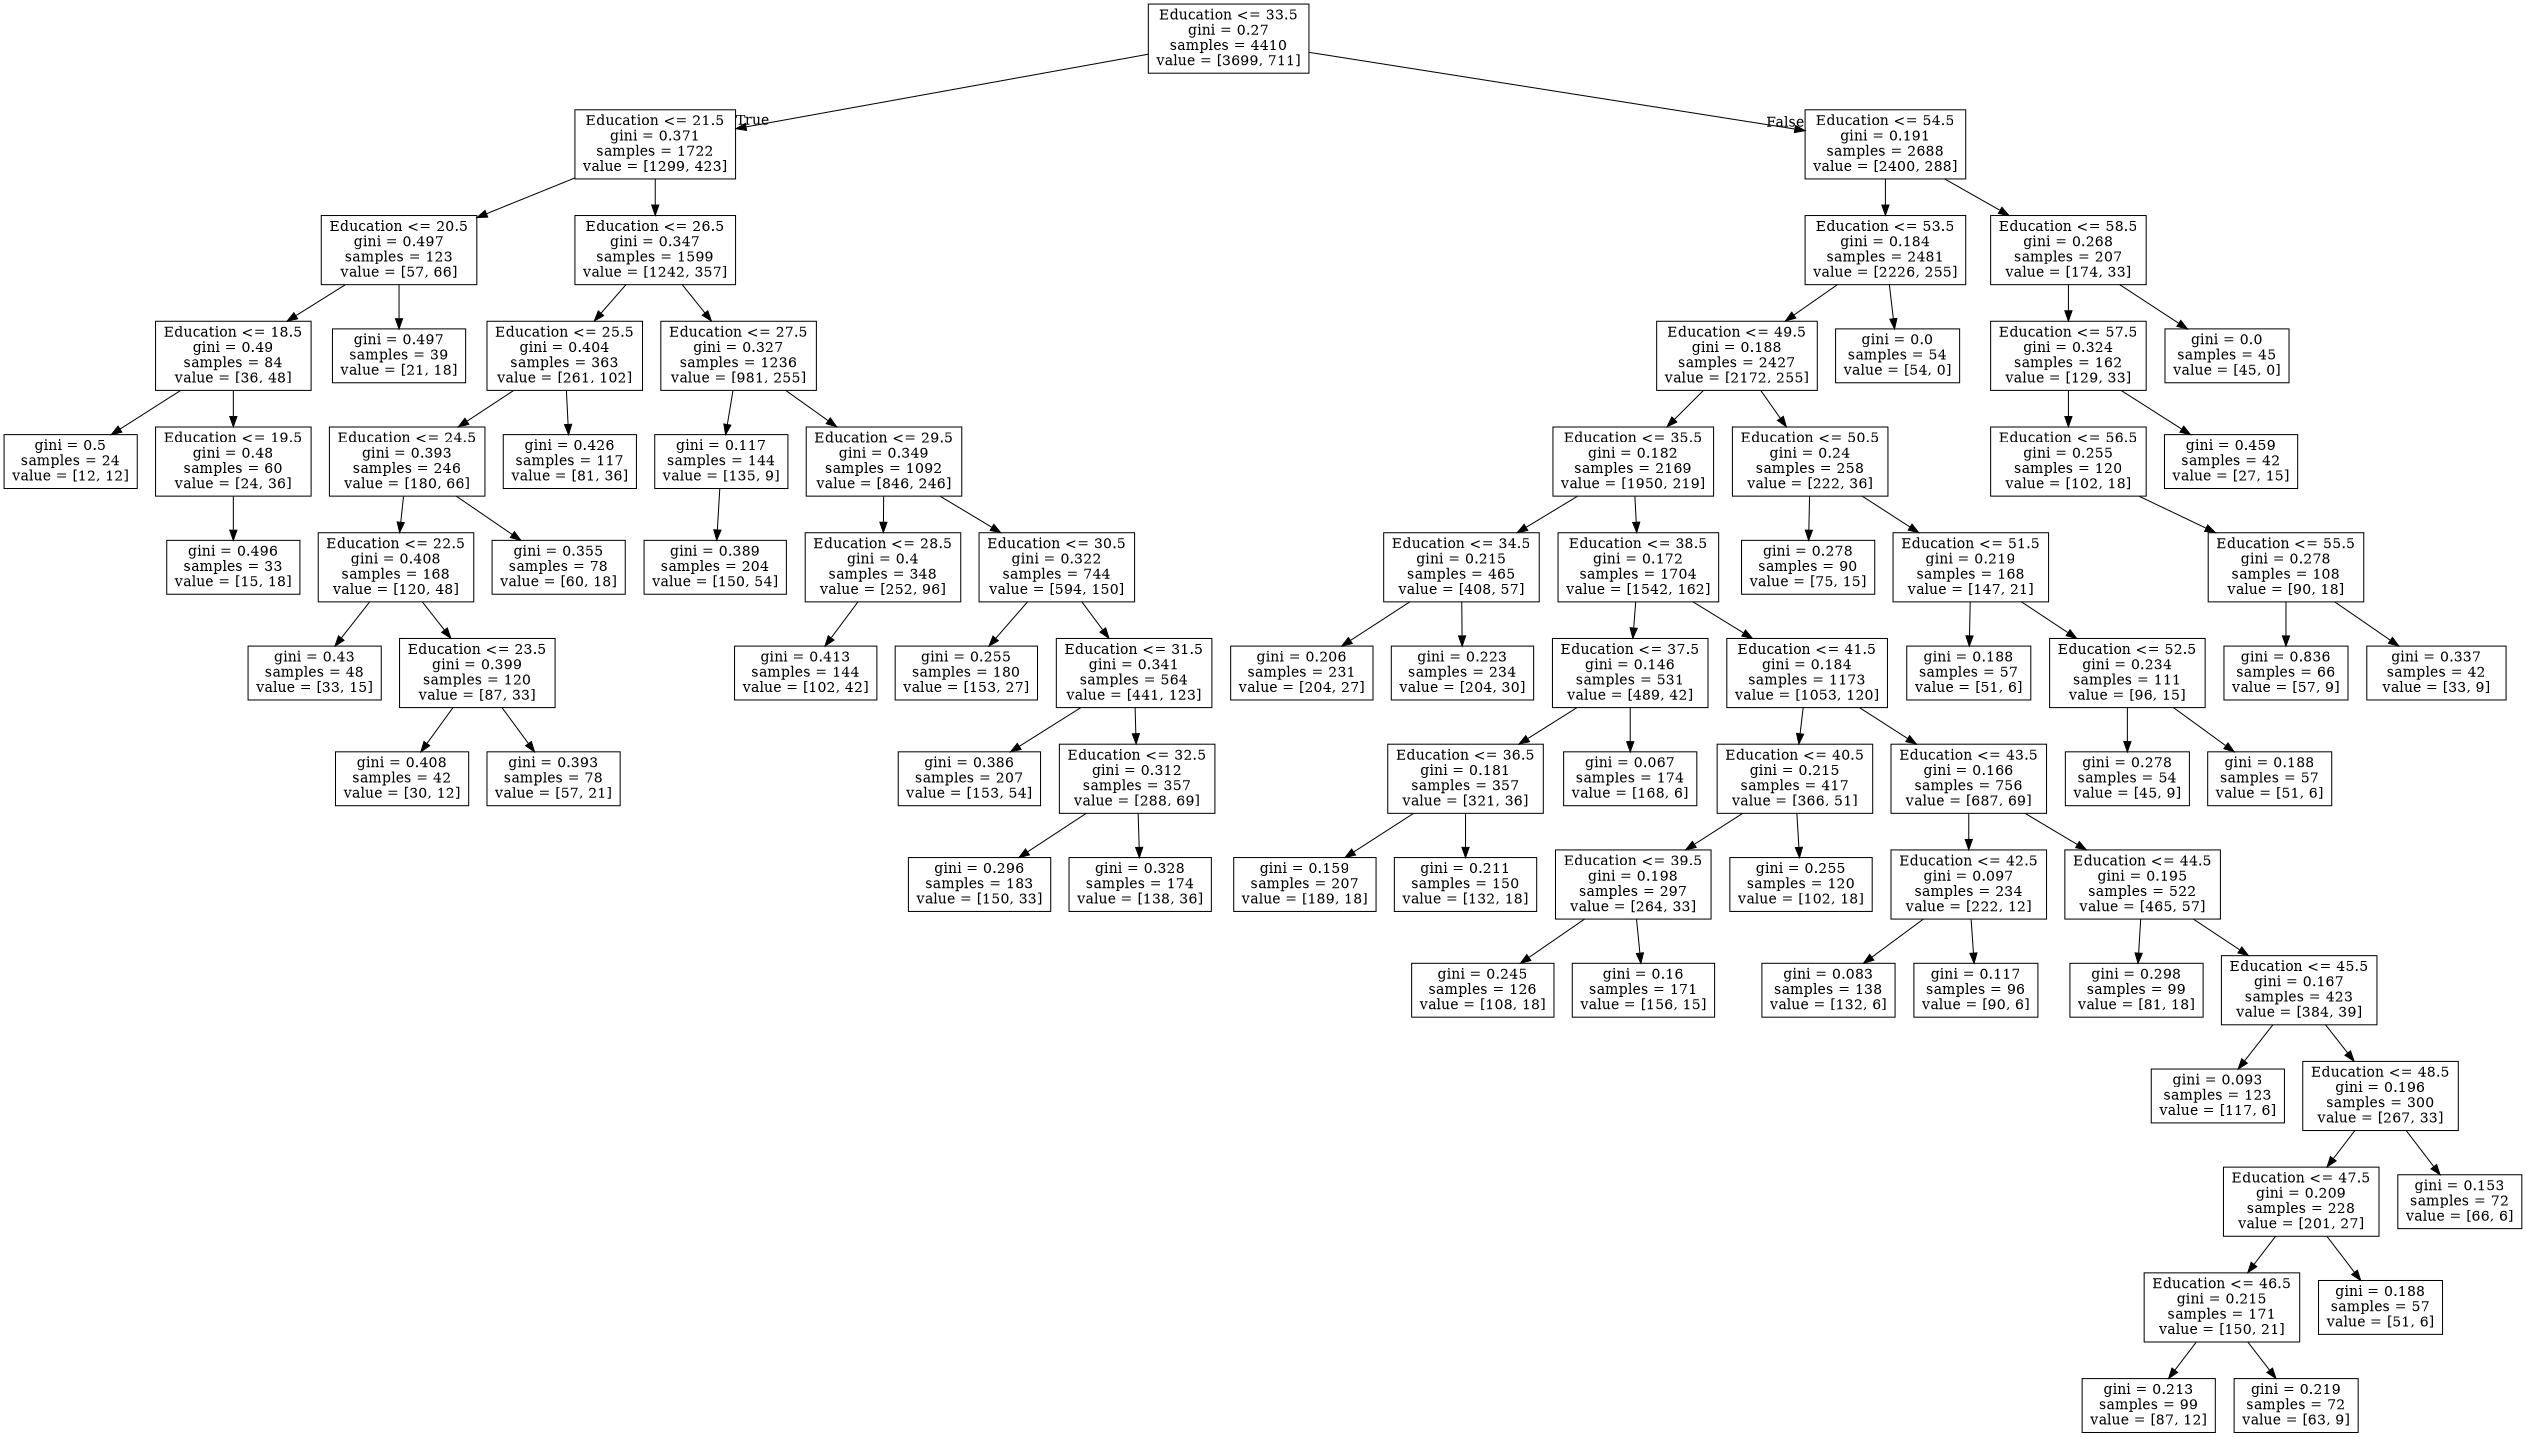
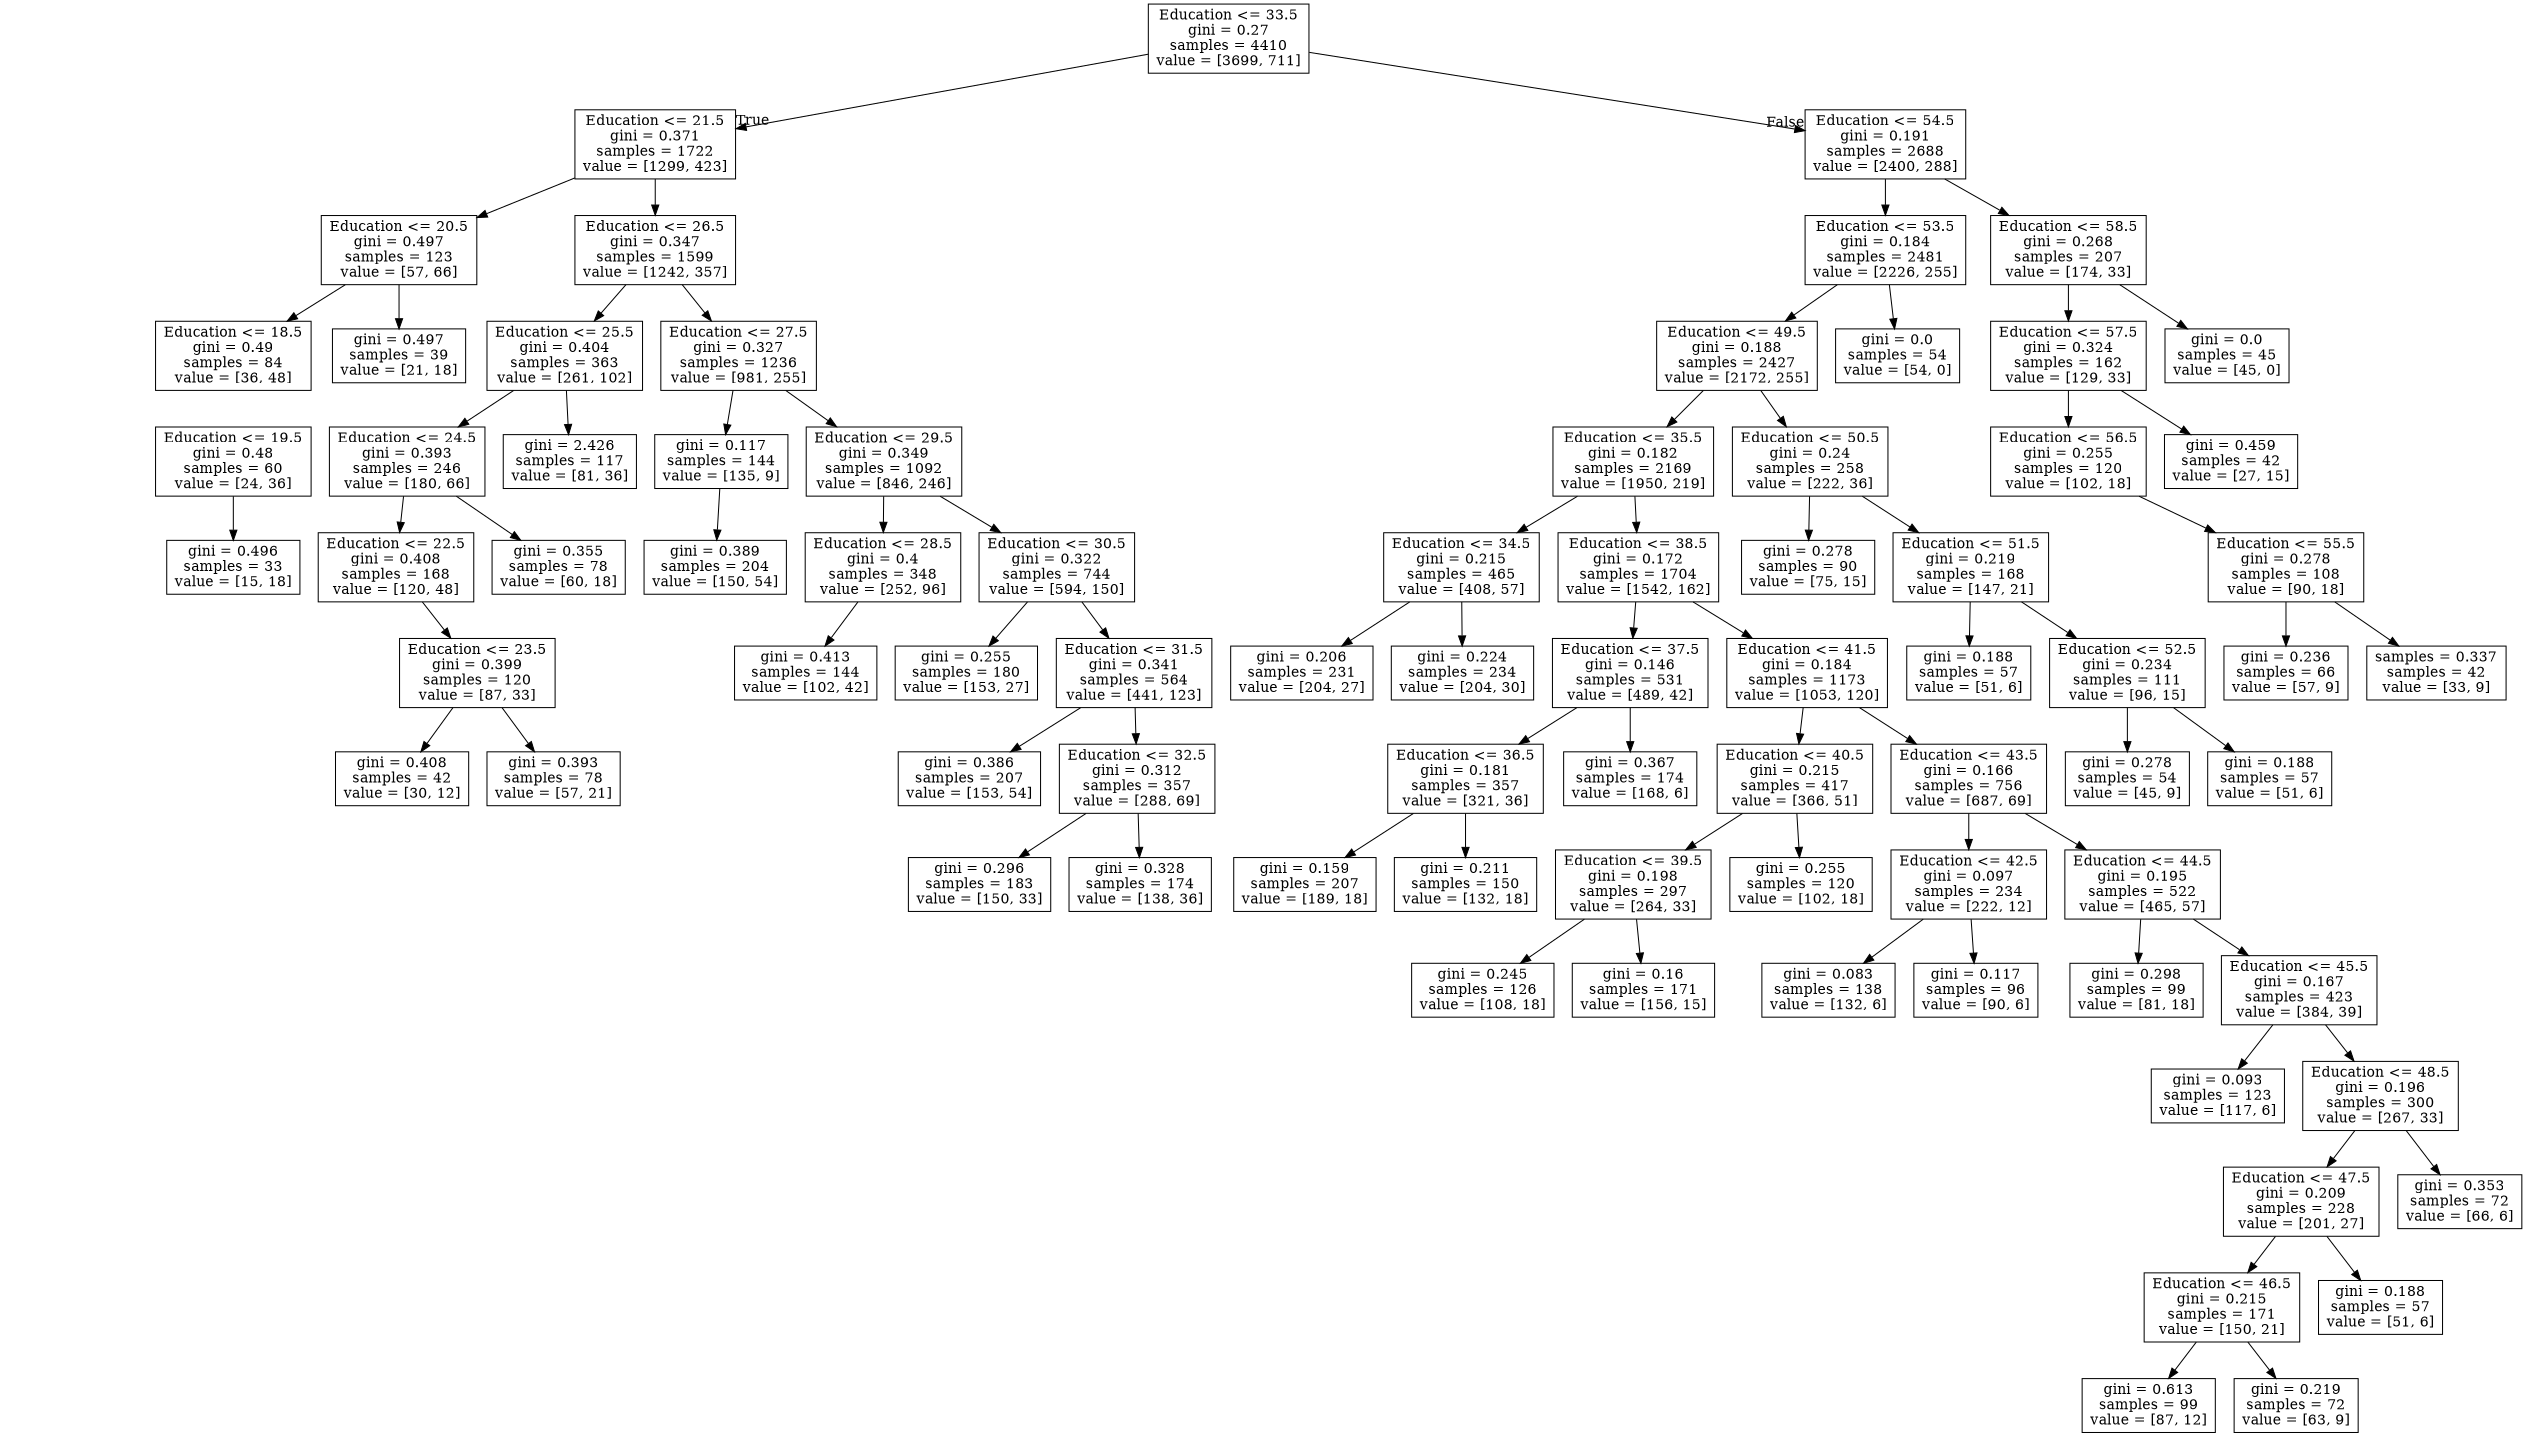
edge "Education <= 18.5 gini = 0.49 samples = 84 value = [36, 48]" -> "Education <= 19.5 gini = 0.48 samples = 60 value = [24, 36]": removed
node "gini = 0.5 samples = 24 value = [12, 12]": removed
node "gini = 0.426 samples = 117 value = [81, 36]": label "gini = 0.426 samples = 117 value = [81, 36]" -> "gini = 2.426 samples = 117 value = [81, 36]"
node "gini = 0.43 samples = 48 value = [33, 15]": removed
node "gini = 0.223 samples = 234 value = [204, 30]": label "gini = 0.223 samples = 234 value = [204, 30]" -> "gini = 0.224 samples = 234 value = [204, 30]"
node "gini = 0.836 samples = 66 value = [57, 9]": label "gini = 0.836 samples = 66 value = [57, 9]" -> "gini = 0.236 samples = 66 value = [57, 9]"
node "gini = 0.337 samples = 42 value = [33, 9]": label "gini = 0.337 samples = 42 value = [33, 9]" -> "samples = 0.337 samples = 42 value = [33, 9]"
node "gini = 0.067 samples = 174 value = [168, 6]": label "gini = 0.067 samples = 174 value = [168, 6]" -> "gini = 0.367 samples = 174 value = [168, 6]"
node "gini = 0.153 samples = 72 value = [66, 6]": label "gini = 0.153 samples = 72 value = [66, 6]" -> "gini = 0.353 samples = 72 value = [66, 6]"
node "gini = 0.213 samples = 99 value = [87, 12]": label "gini = 0.213 samples = 99 value = [87, 12]" -> "gini = 0.613 samples = 99 value = [87, 12]"
